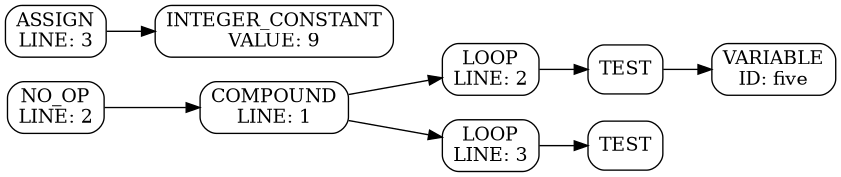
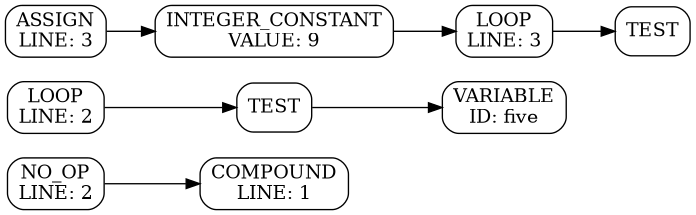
edge "COMPOUND LINE: 1" -> "LOOP LINE: 2": removed
edge "COMPOUND LINE: 1" -> "LOOP LINE: 3": now "INTEGER_CONSTANT VALUE: 9" -> "LOOP LINE: 3"
